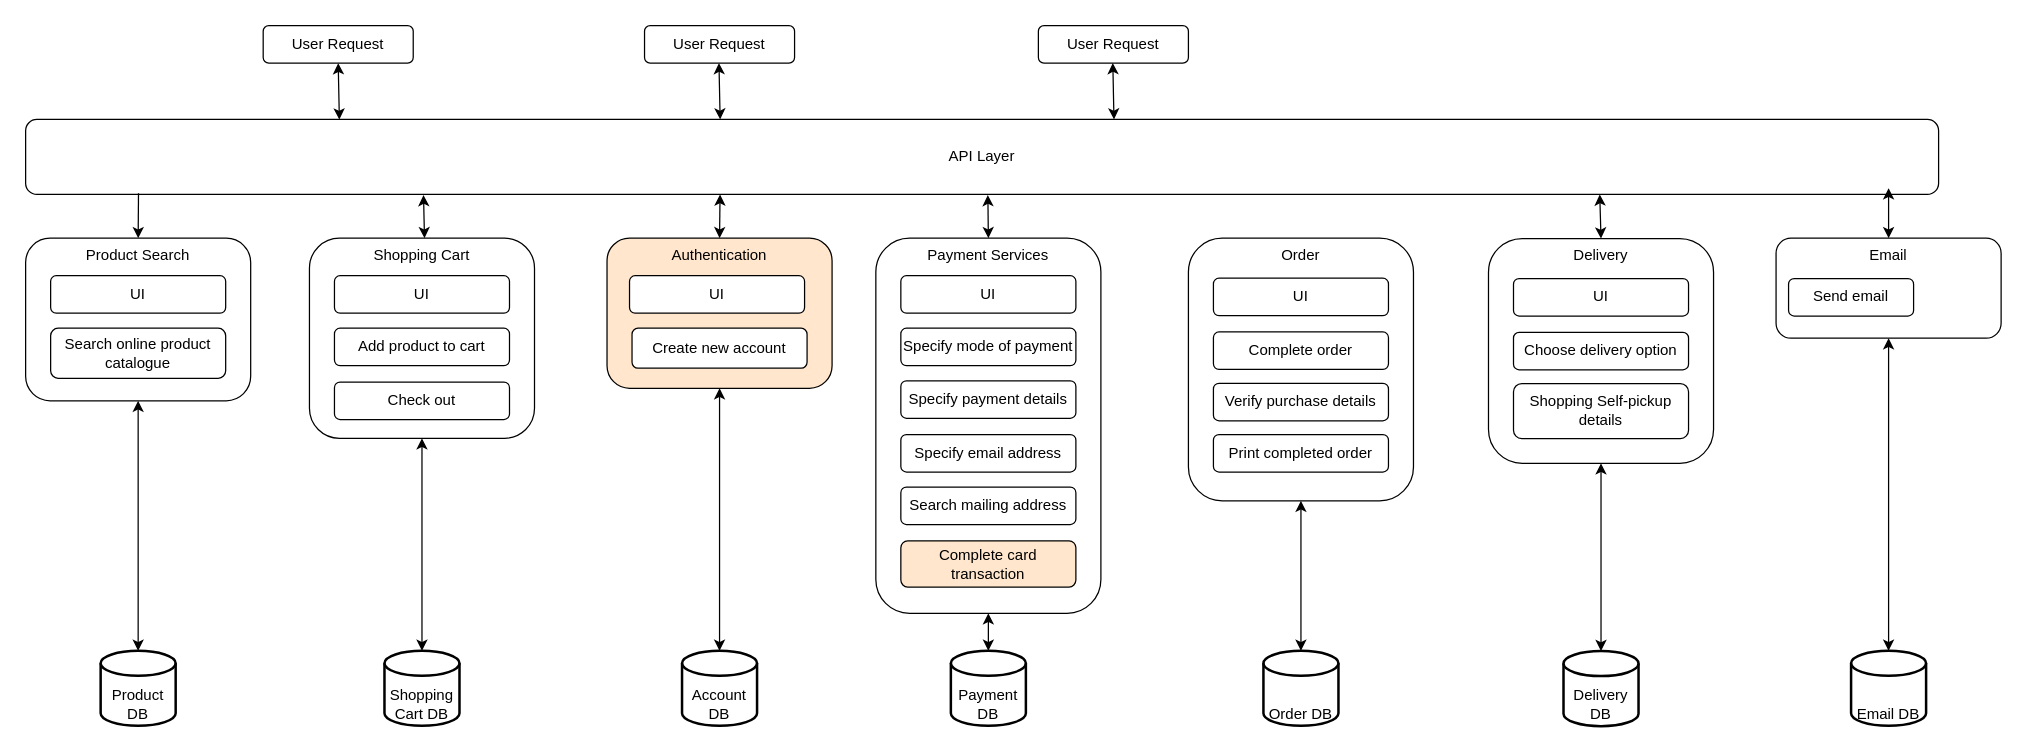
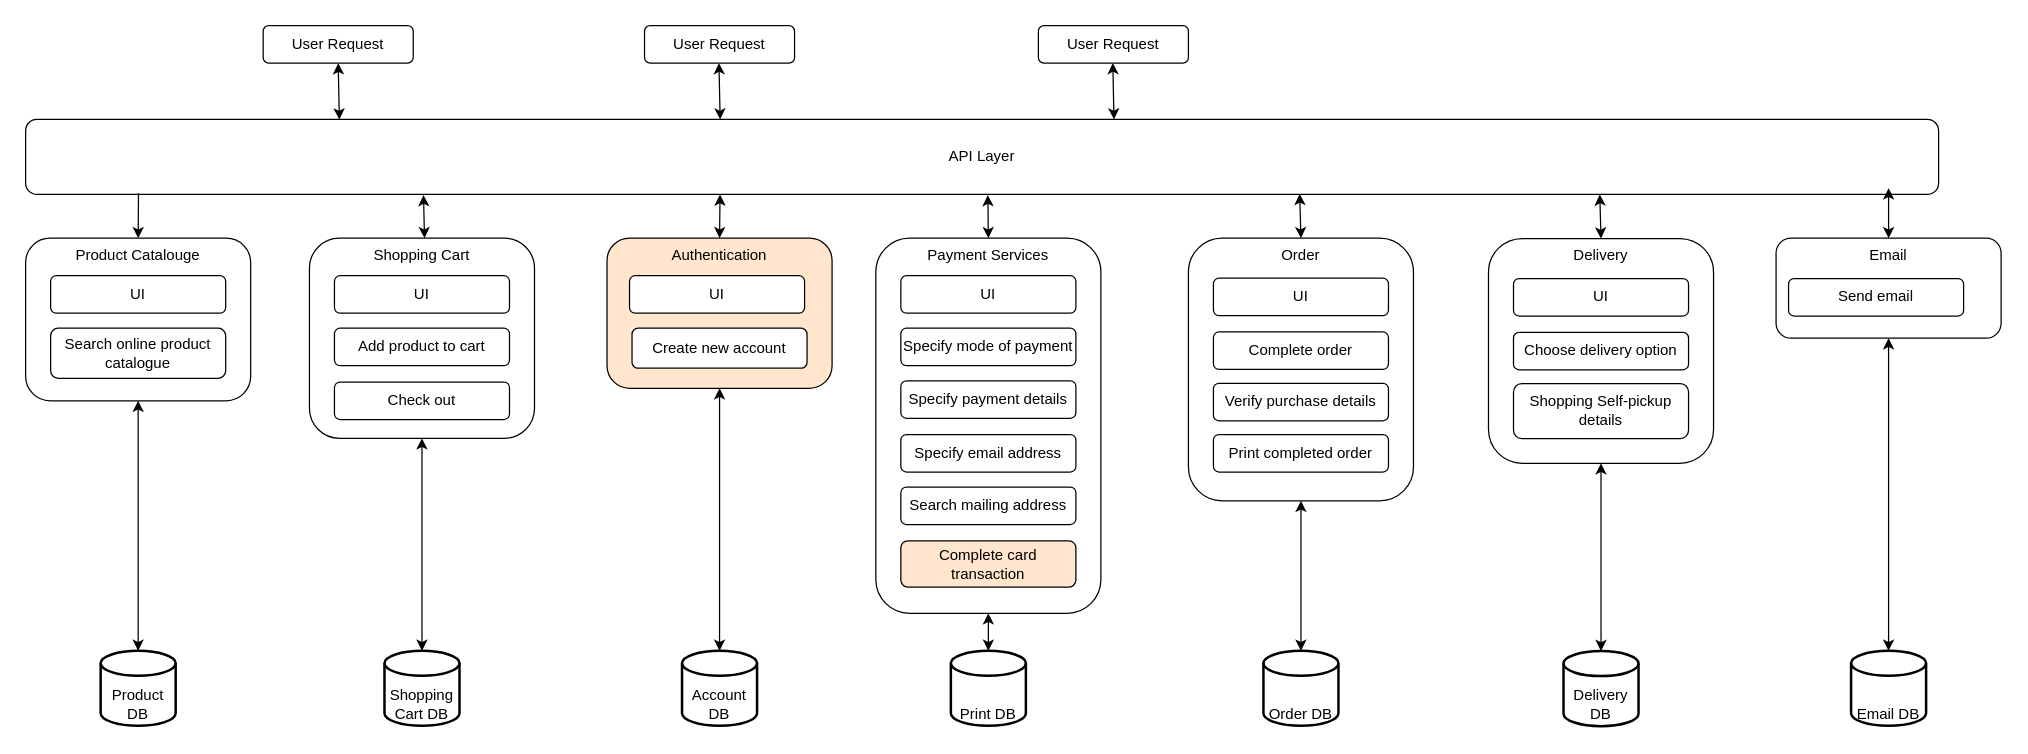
edge "API Layer" -- "Order": added
node "Product Search": label "Product Search" -> "Product Catalouge"
node "Send email": size 125x38 -> 175x38
node "Payment DB": label "Payment DB" -> "Print DB"
